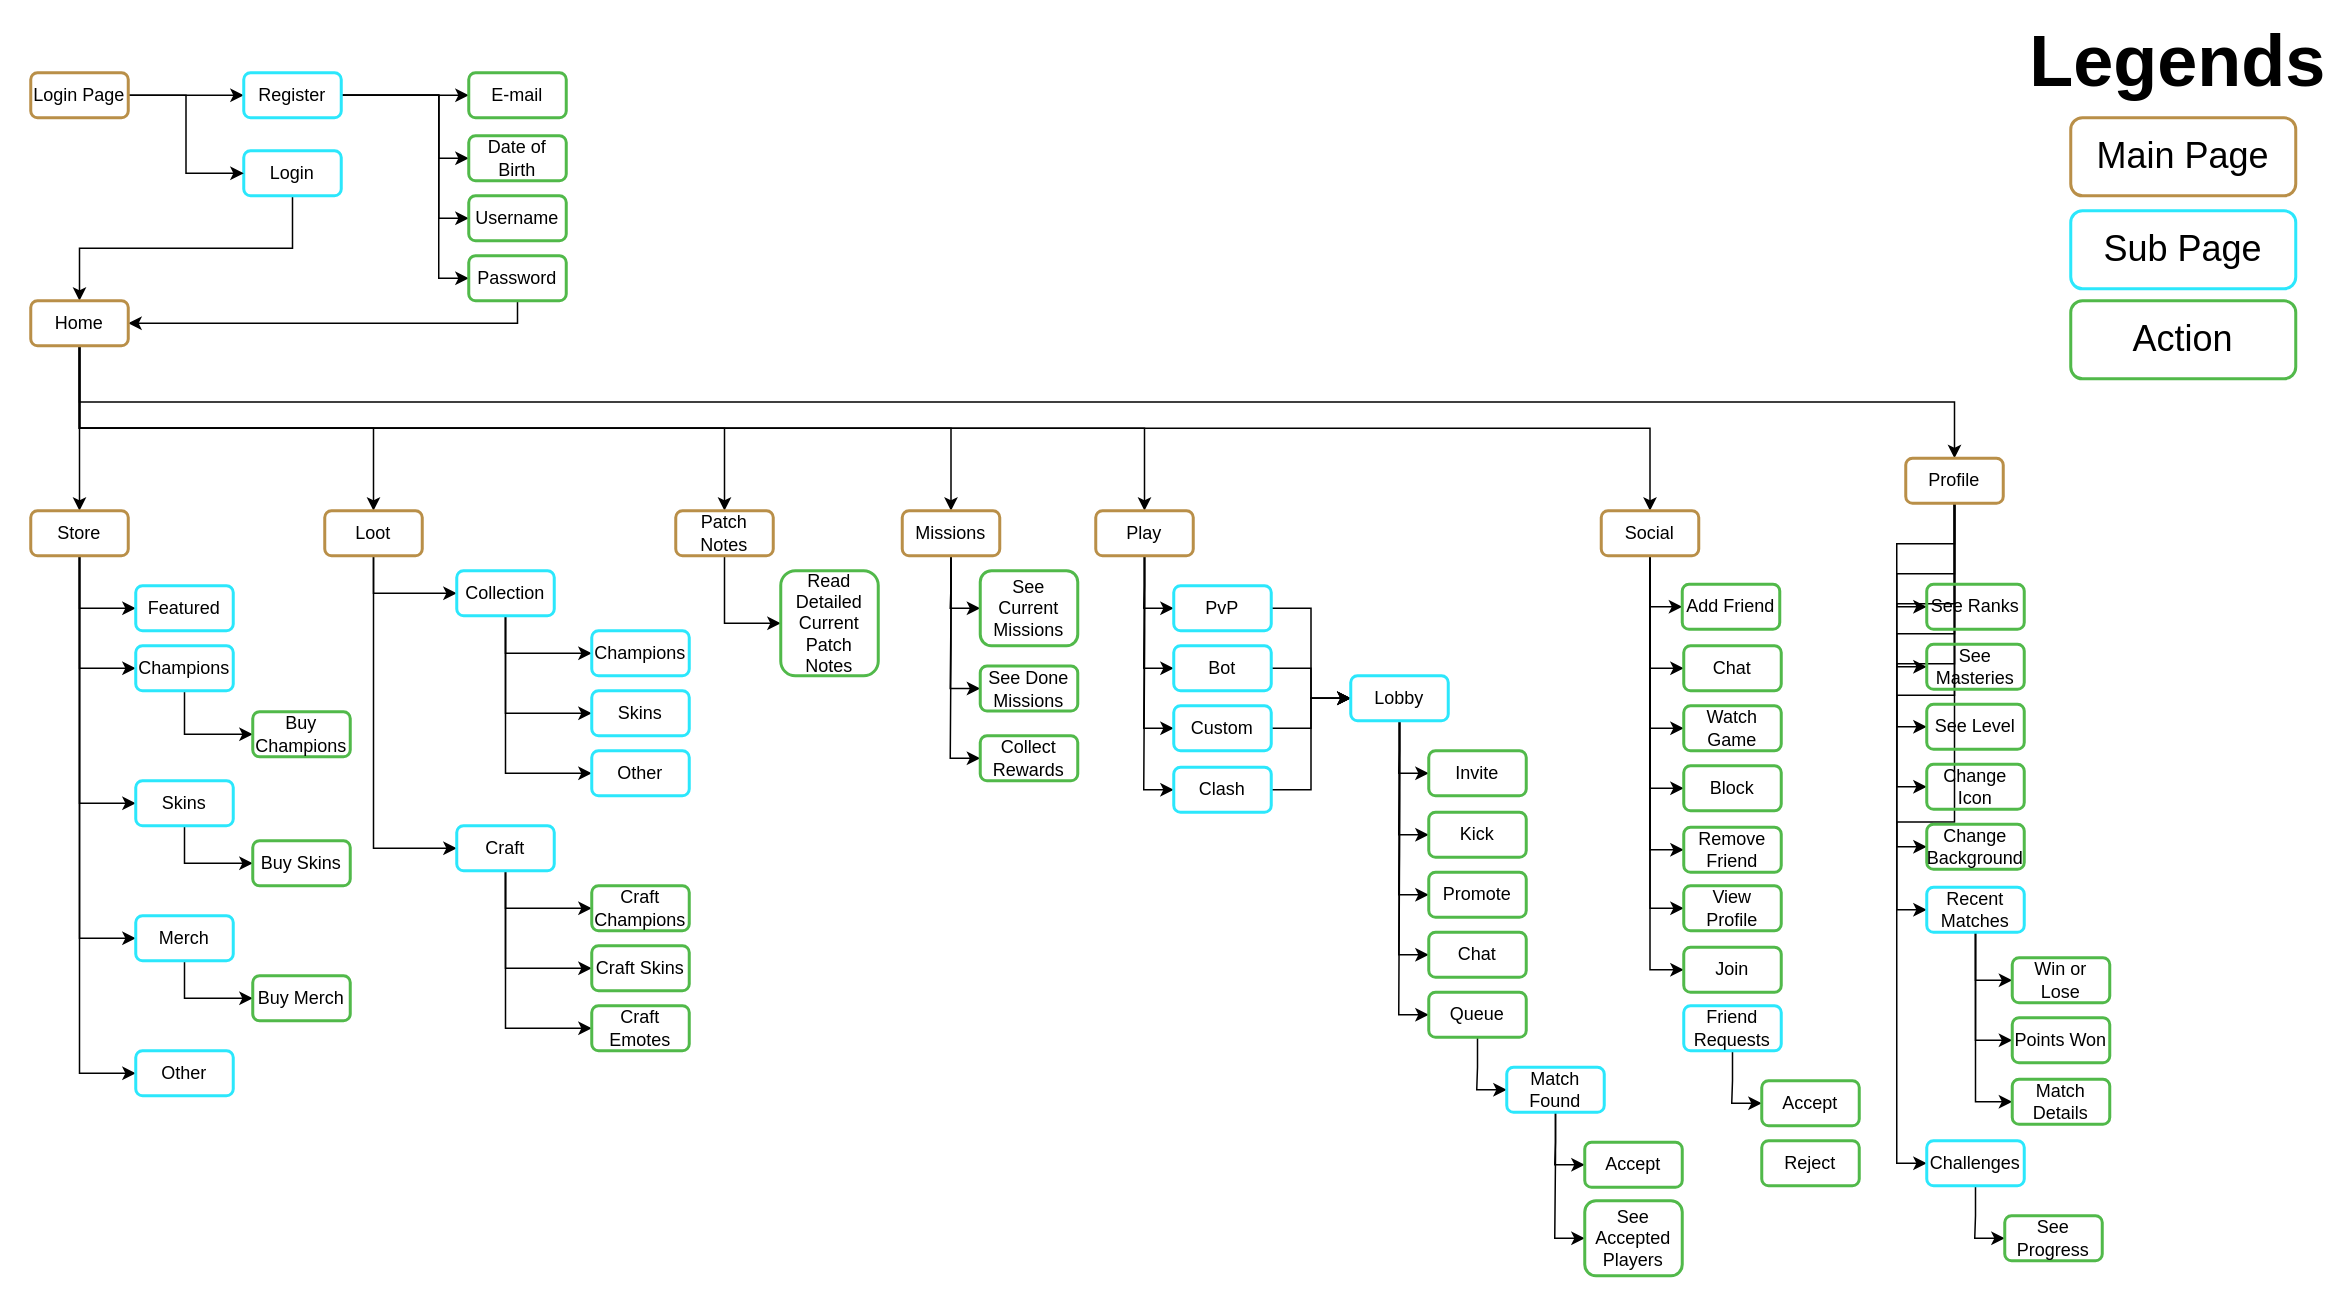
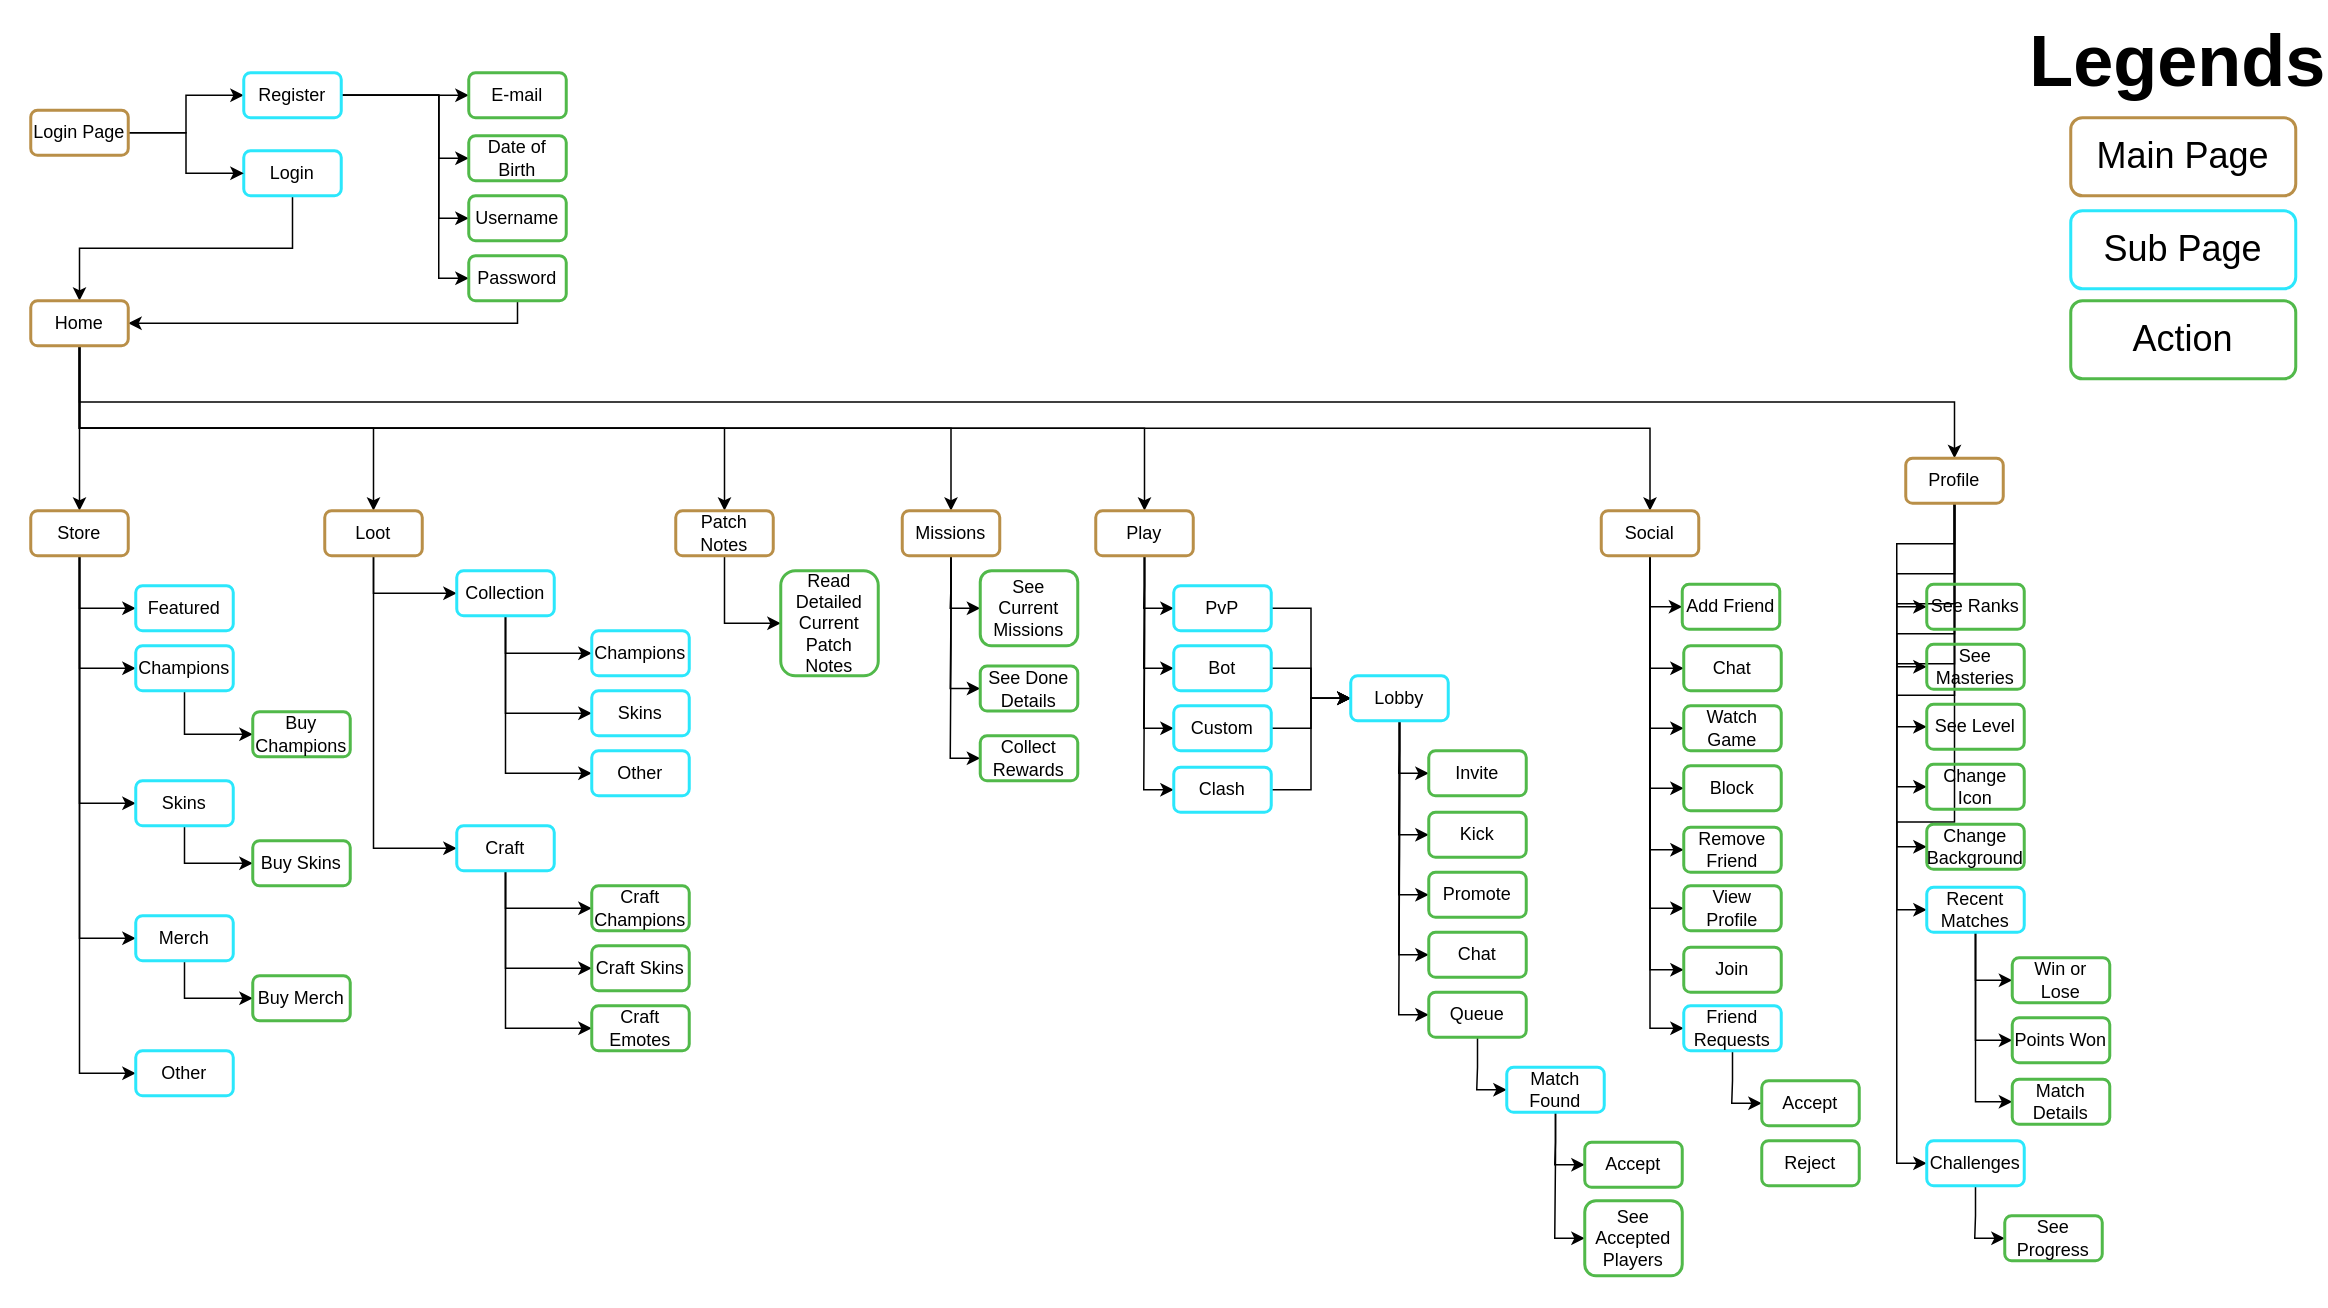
node "Login Page": moved (80, 95) -> (80, 133)
node "See Done Missions": label "See Done Missions" -> "See Done Details"
edge "Social" -> "Friend Requests": added
